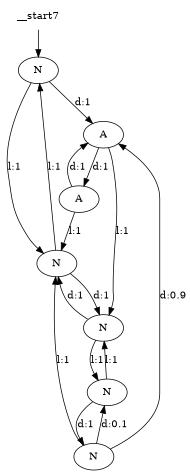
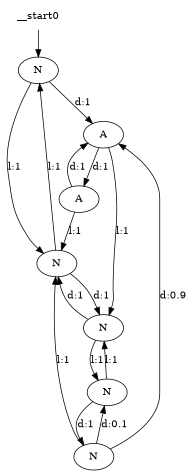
node "__start7": label "__start7" -> "__start0"
